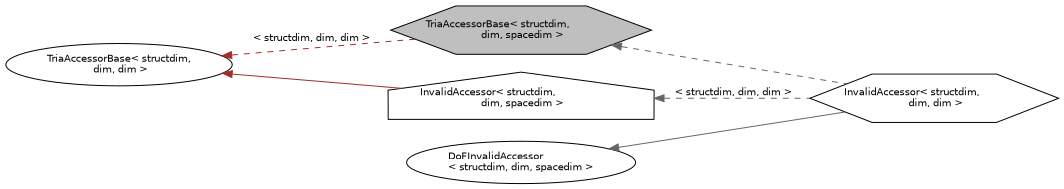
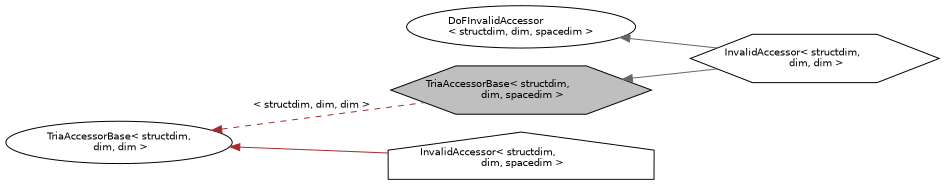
edge "InvalidAccessor< structdim, dim, dim >" -> "TriaAccessorBase< structdim, dim, spacedim >": style dashed -> solid
edge "InvalidAccessor< structdim, dim, dim >" -> "InvalidAccessor< structdim, dim, spacedim >": removed, label "< structdim, dim, dim >"
